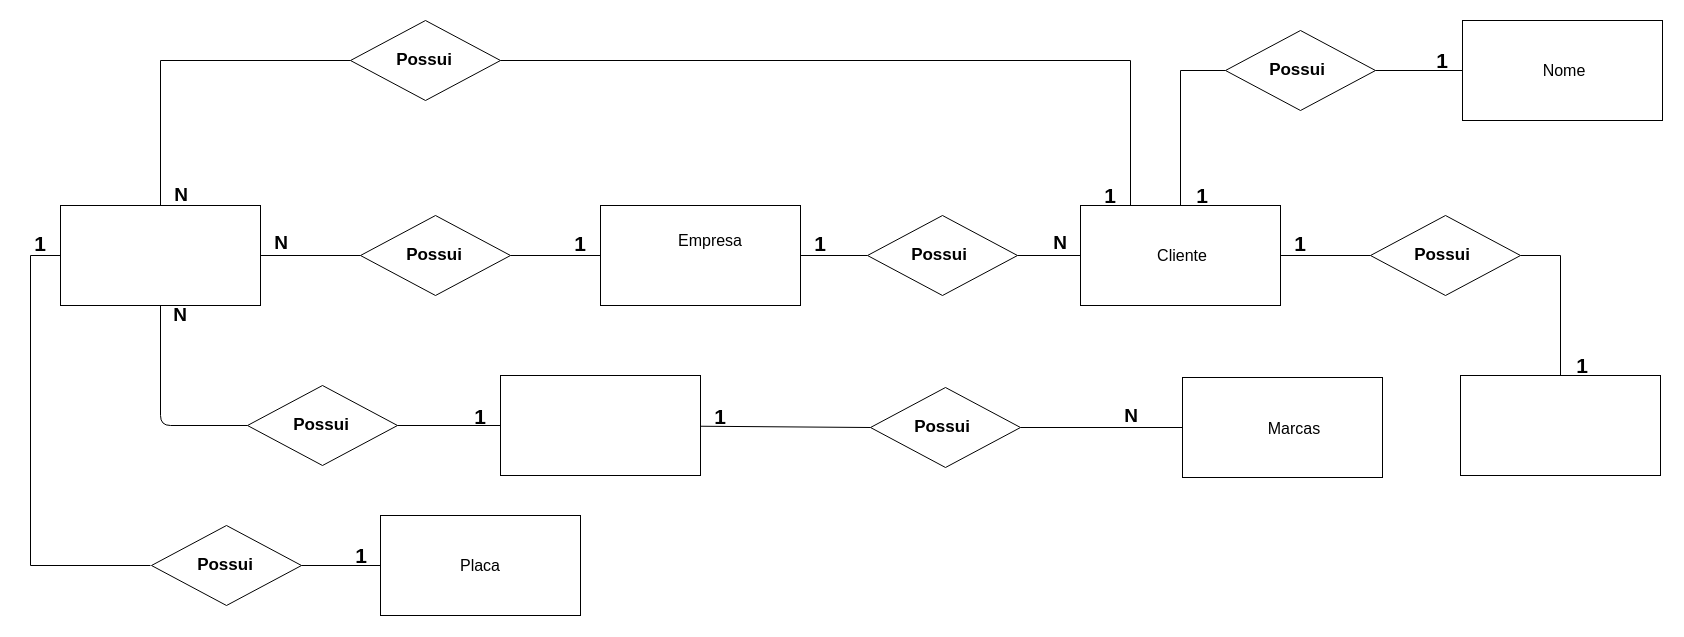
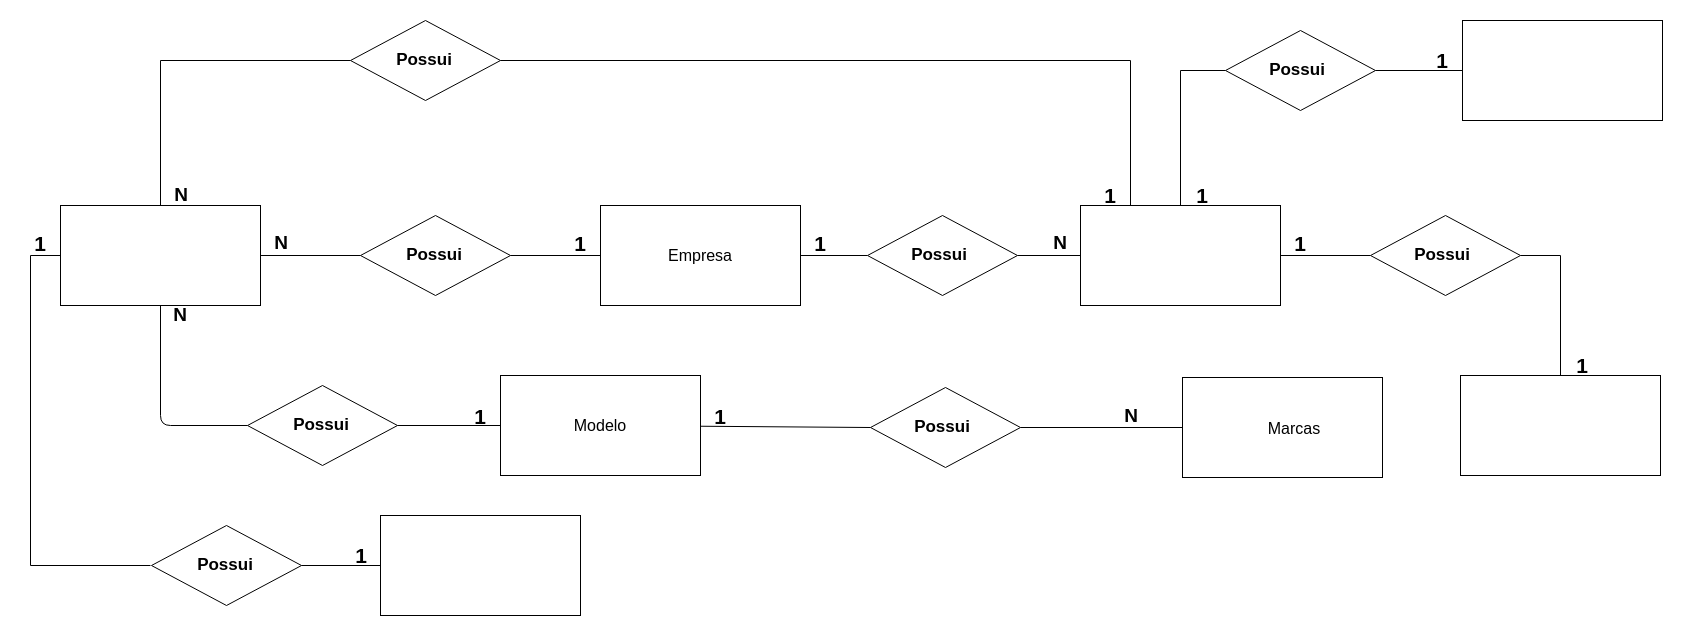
node "Nome": removed
node "Empresa": moved (711, 241) -> (701, 256)
node "Cliente": removed
node "Modelo": added
node "Placa": removed
